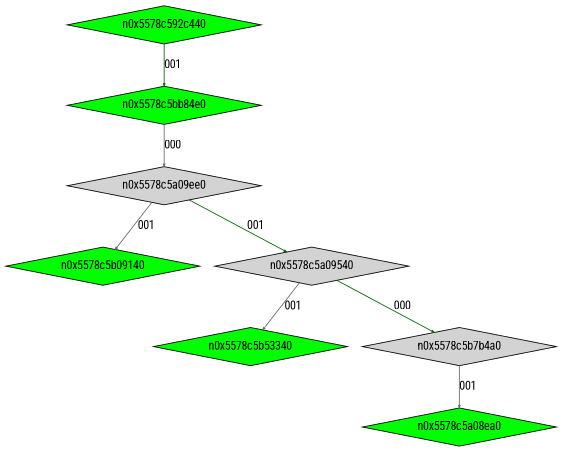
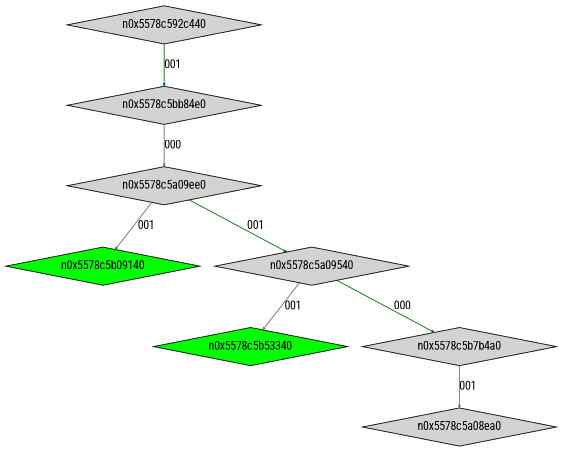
node "n0x5578c592c440": fillcolor green -> lightgrey
node "n0x5578c5bb84e0": fillcolor green -> lightgrey
node "n0x5578c5a08ea0": fillcolor green -> lightgrey
